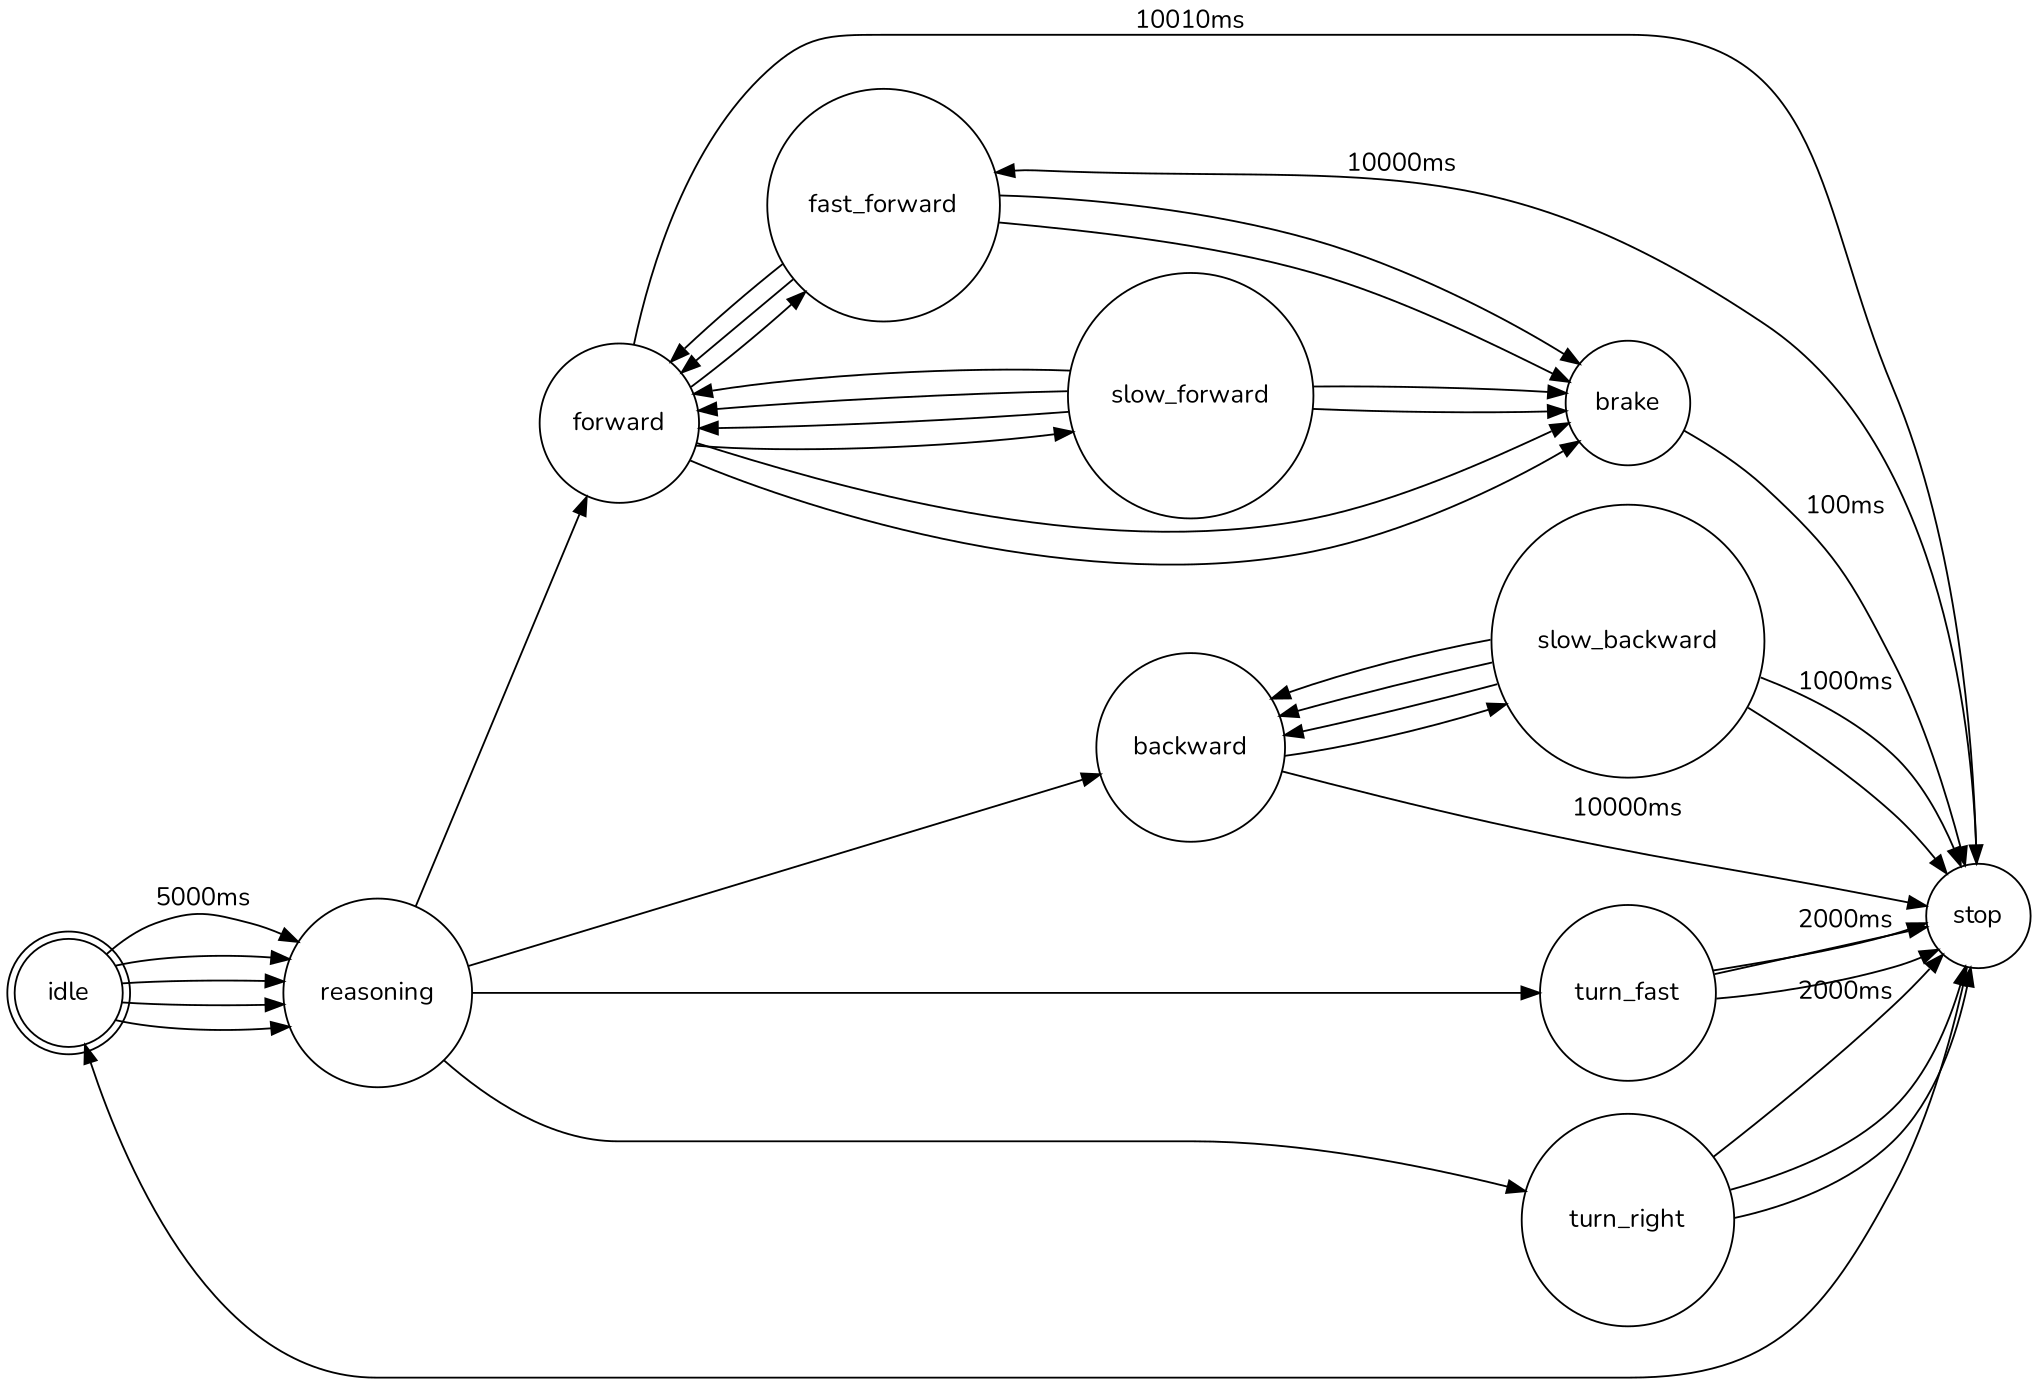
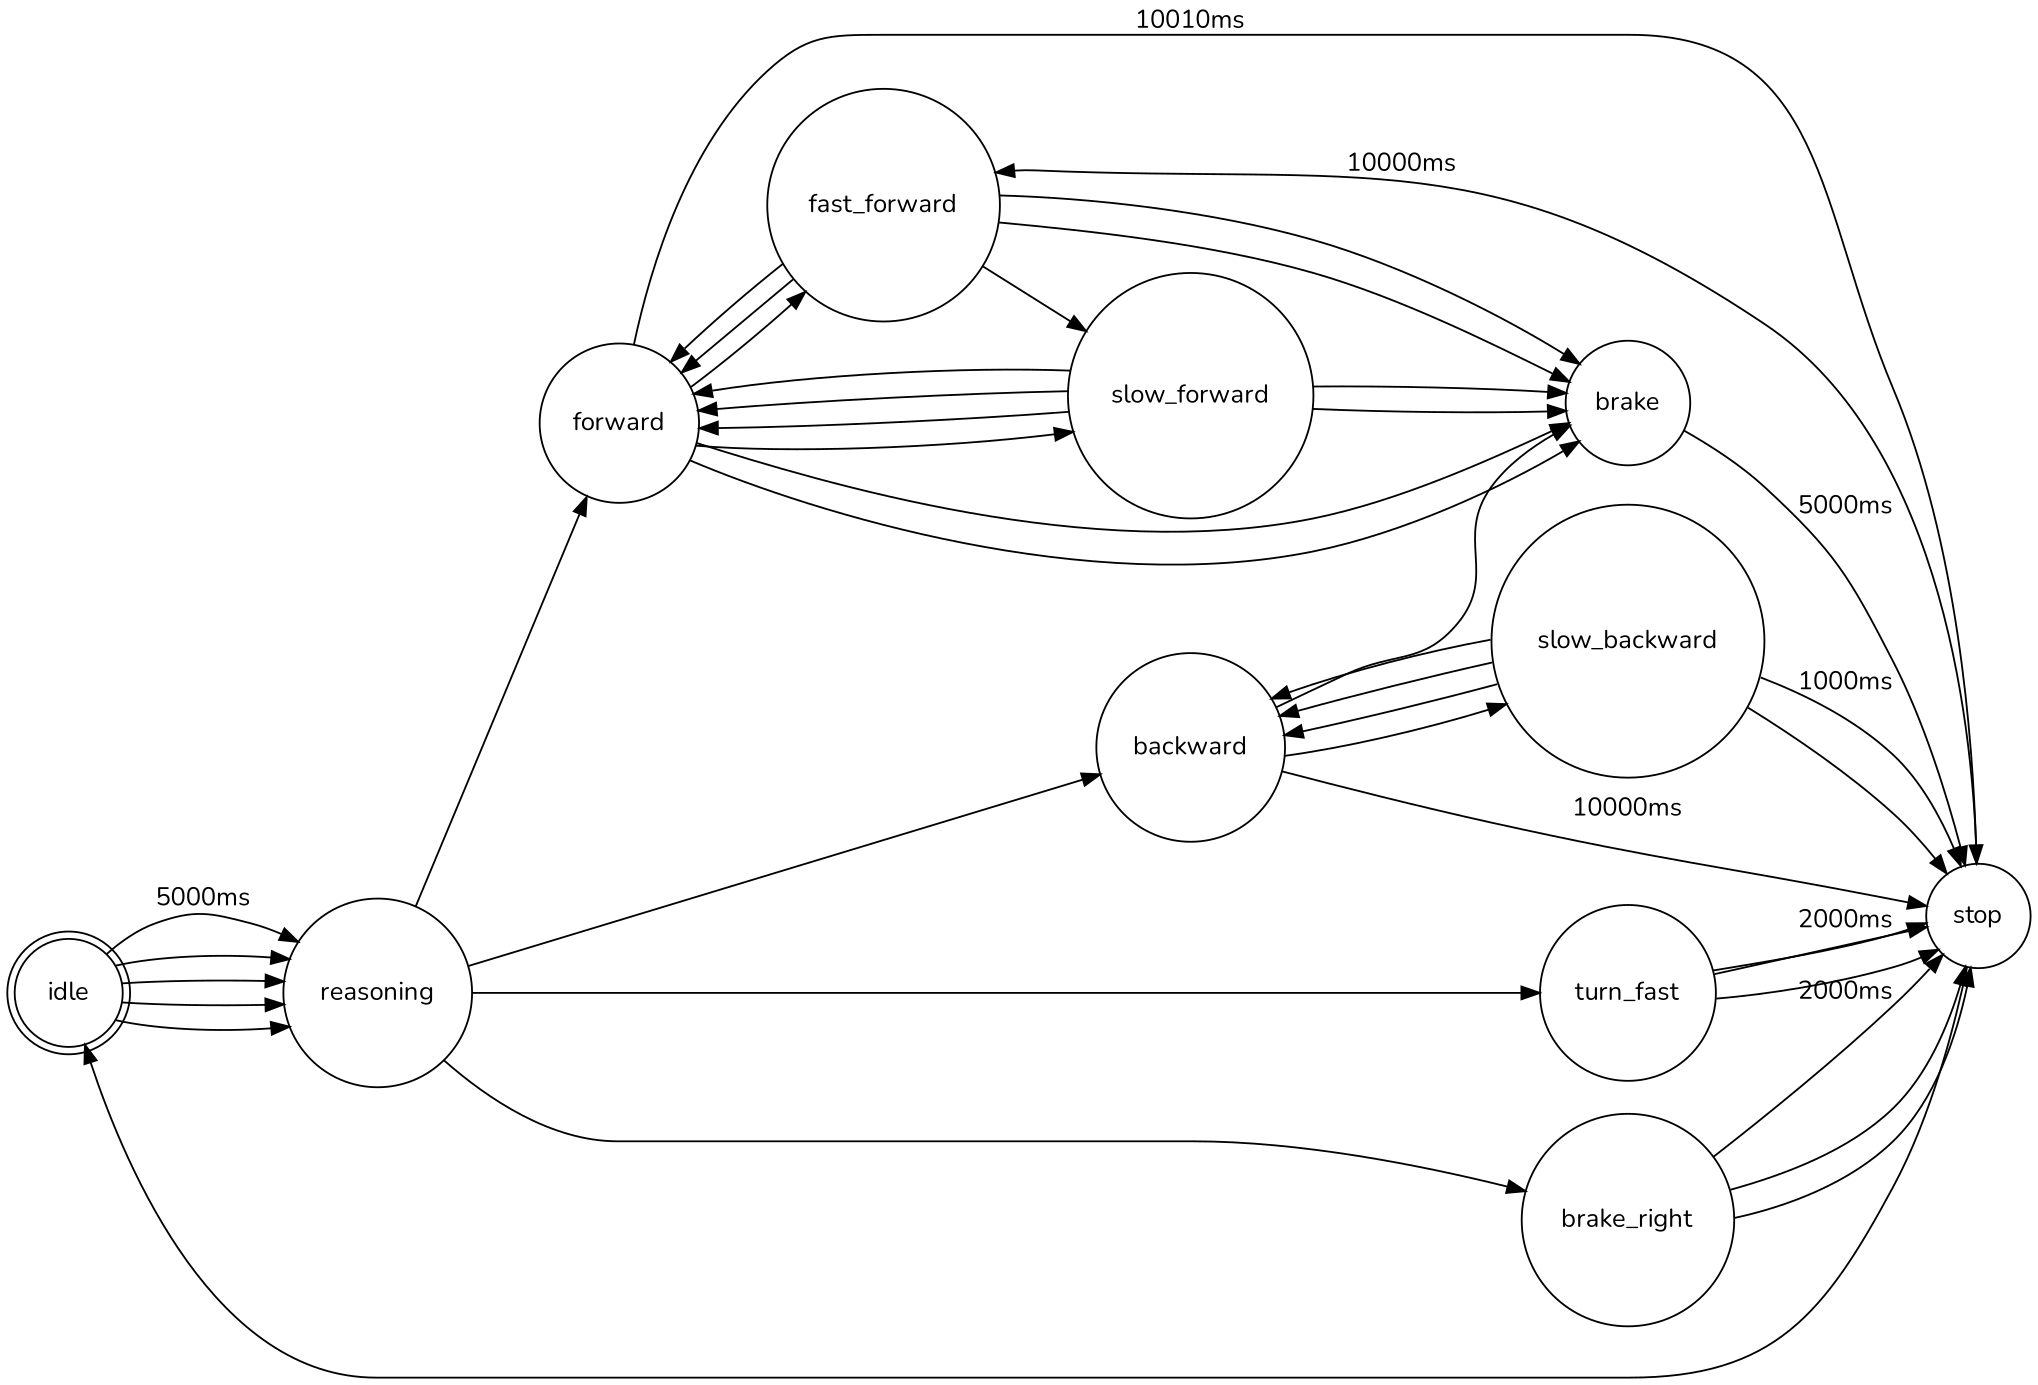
edge "fast_forward" -> "slow_forward": added
edge "brake" -> "stop": label "100ms" -> "5000ms"
edge "backward" -> "brake": added
node "turn_right": label "turn_right" -> "brake_right"
